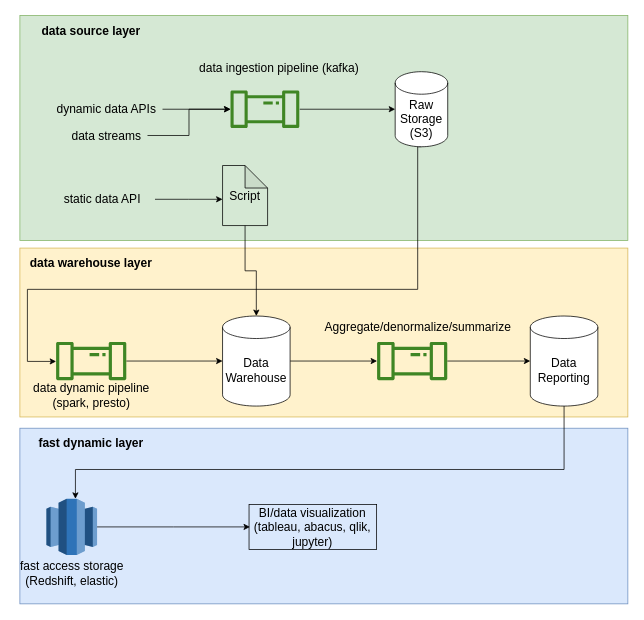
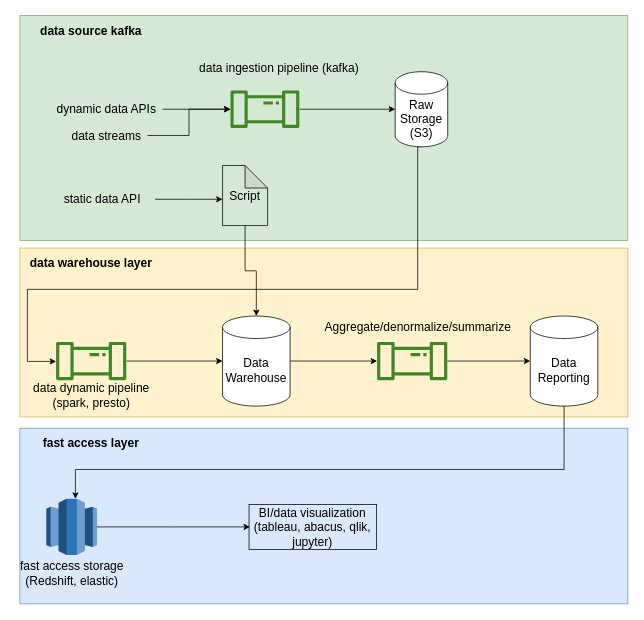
node "data source layer": label "data source layer" -> "data source kafka"
node "fast dynamic layer": label "fast dynamic layer" -> "fast access layer"
